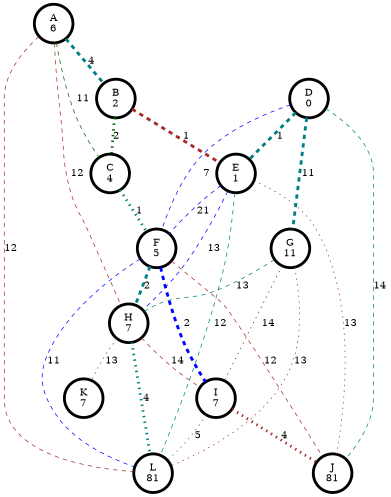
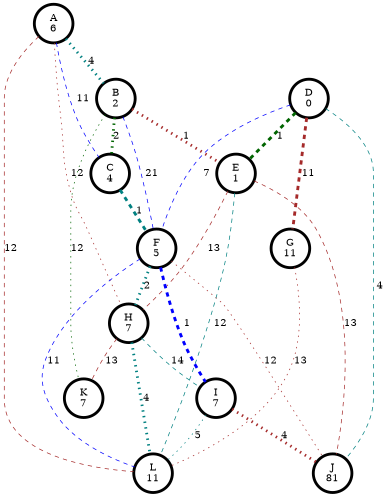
edge "A 6" -- "B 2": style dashed -> dotted
edge "A 6" -- "C 4": color darkgreen -> blue
edge "B 2" -- "E 1": style dashed -> dotted
edge "D 0" -- "E 1": color teal -> darkgreen
edge "D 0" -- "G 11": color teal -> brown
edge "A 6" -- "H 7": style dashed -> dotted
edge "E 1" -- "F 5": now "B 2" -- "F 5"
edge "C 4" -- "F 5": style dotted -> dashed
edge "B 2" -- "K 7": added, label "12"
edge "E 1" -- "H 7": color blue -> brown
edge "F 5" -- "H 7": style dashed -> dotted
edge "D 0" -- "J 81": label "14" -> "4"
edge "G 11" -- "H 7": removed, label "13"
edge "E 1" -- "J 81": style dotted -> dashed
edge "F 5" -- "I 7": label "2" -> "1"
edge "G 11" -- "I 7": removed, label "14"
edge "F 5" -- "J 81": style dashed -> dotted
edge "H 7" -- "K 7": style dotted -> dashed
edge "H 7" -- "I 7": color brown -> teal
node "L 81": label "L 81" -> "L 11"
